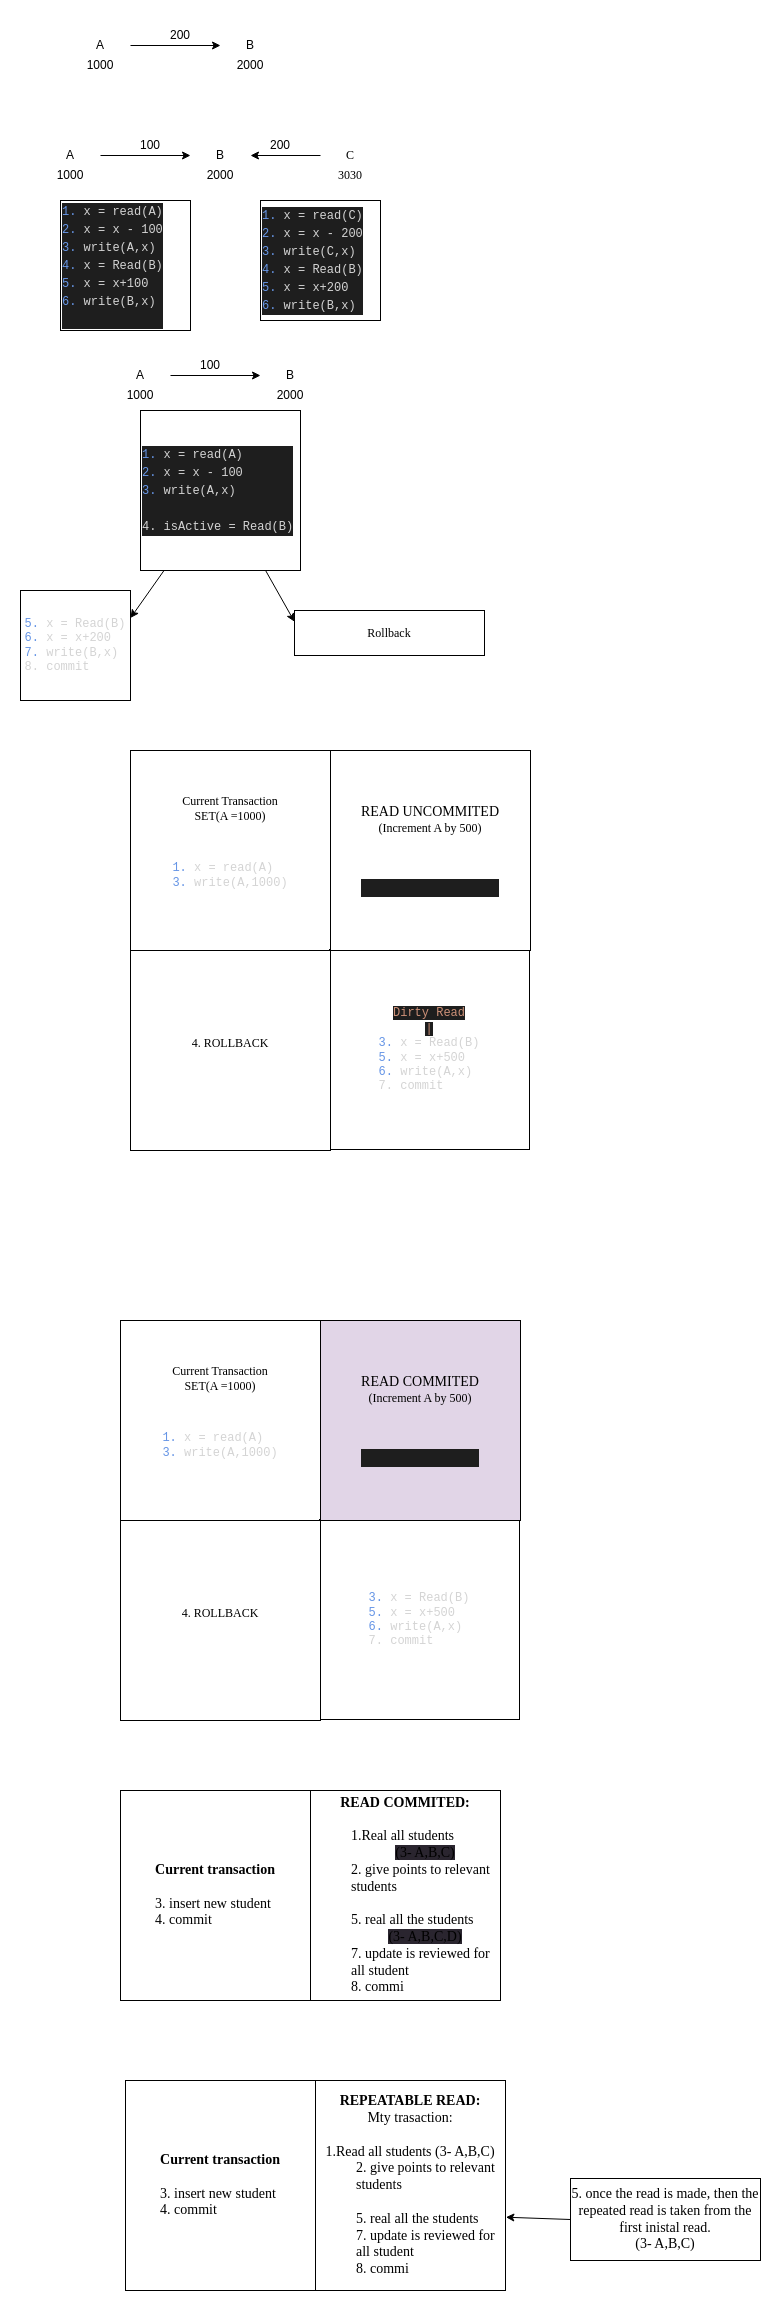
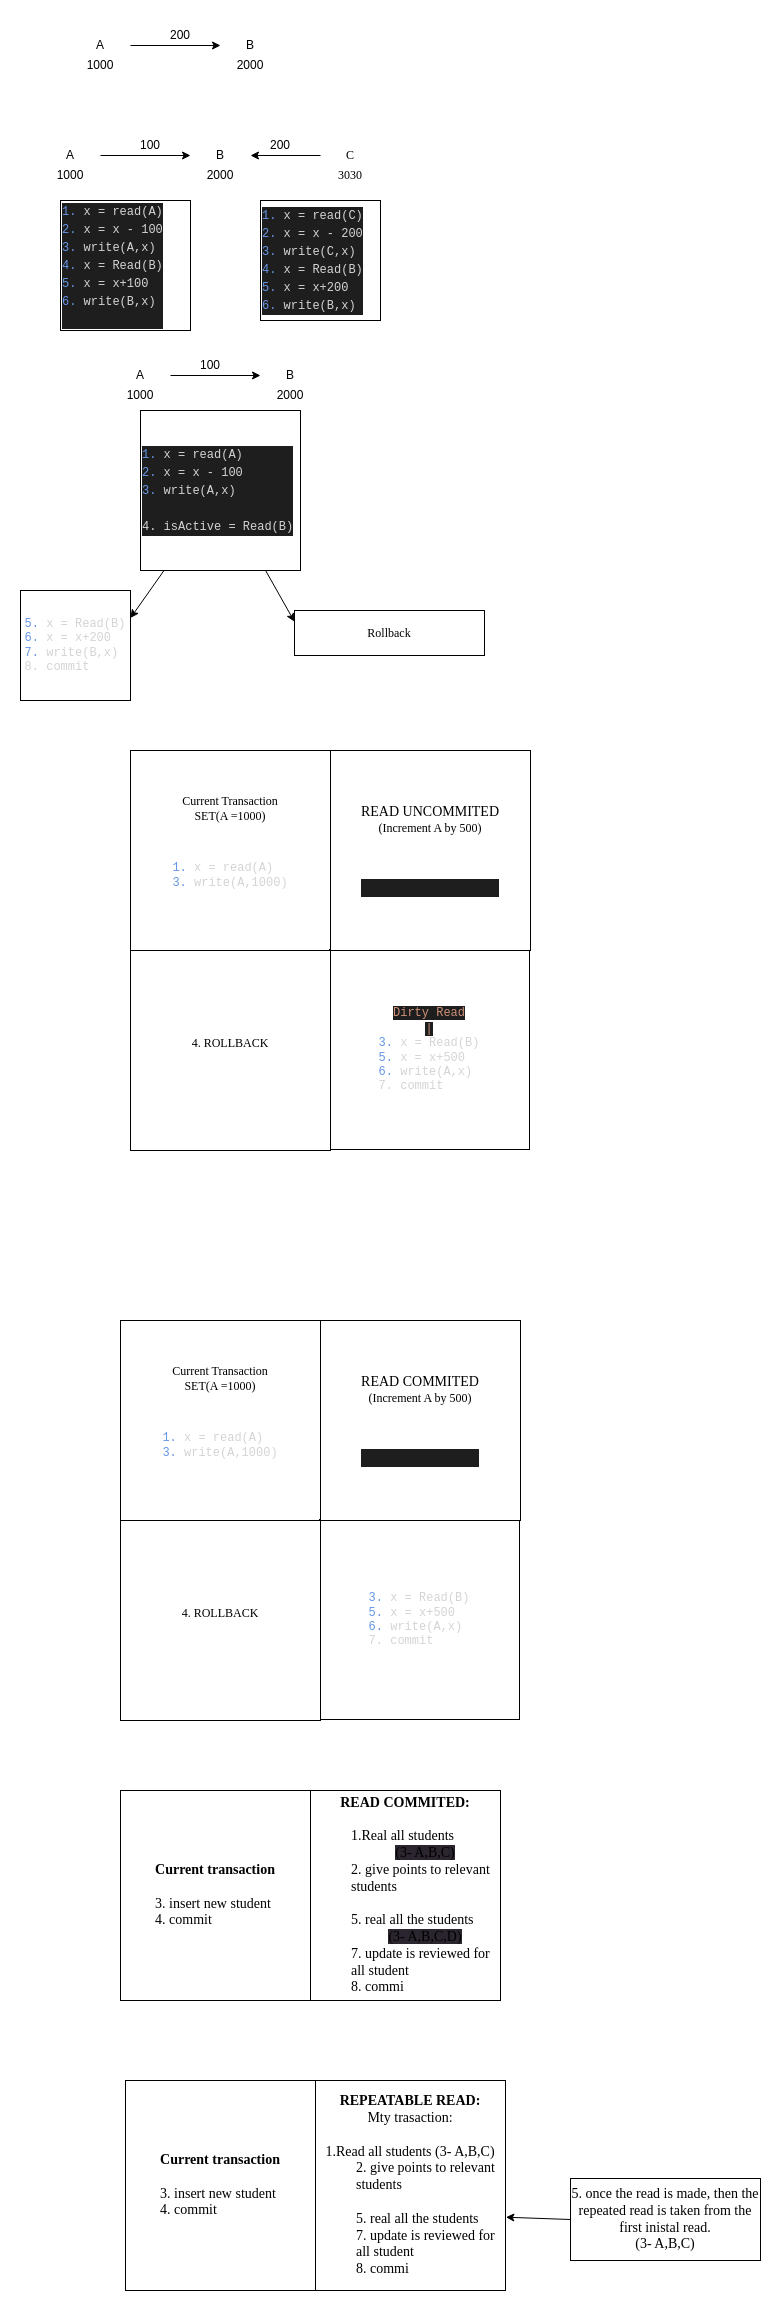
node "READ COMMITED (Increment A by 500)": fillcolor #e1d5e7 -> #ffffff
